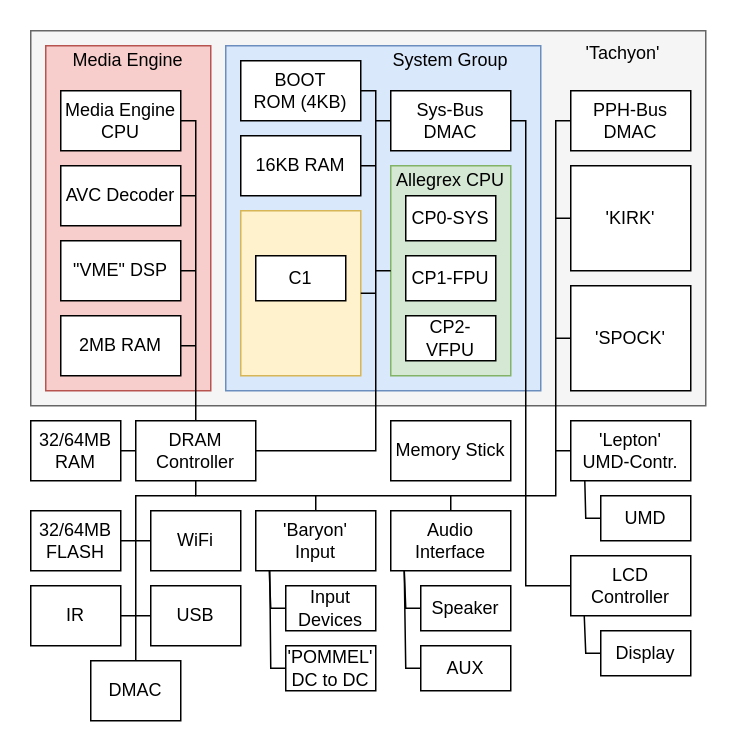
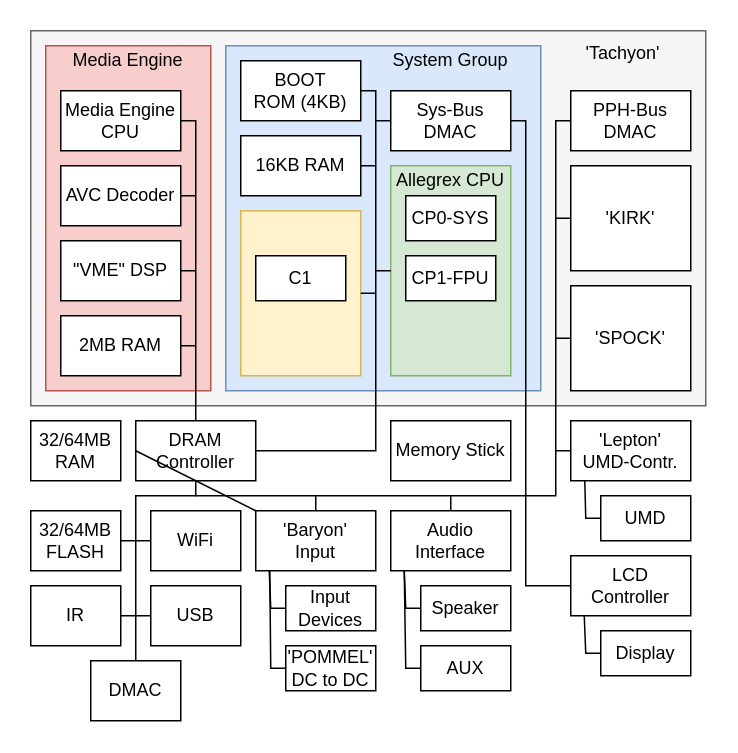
node "CP2-VFPU": removed
edge "32/64MB RAM" -- "DRAM Controller": now "'Baryon' Input" -- "DRAM Controller"
